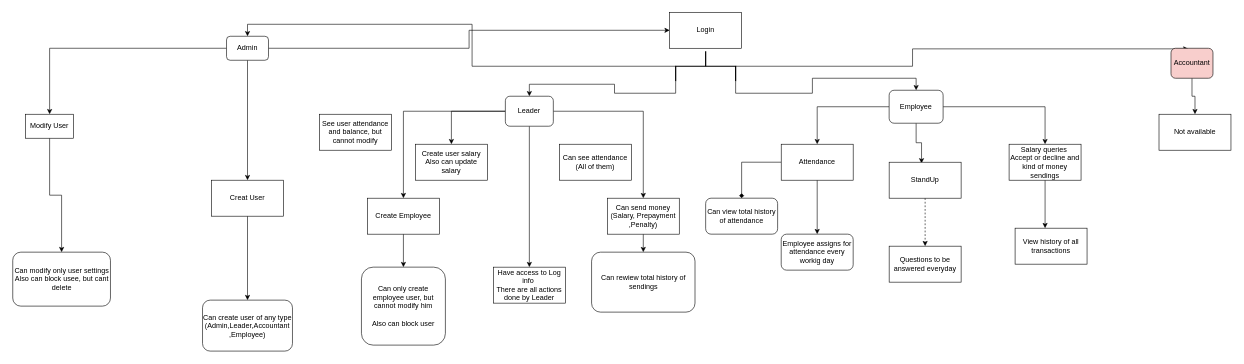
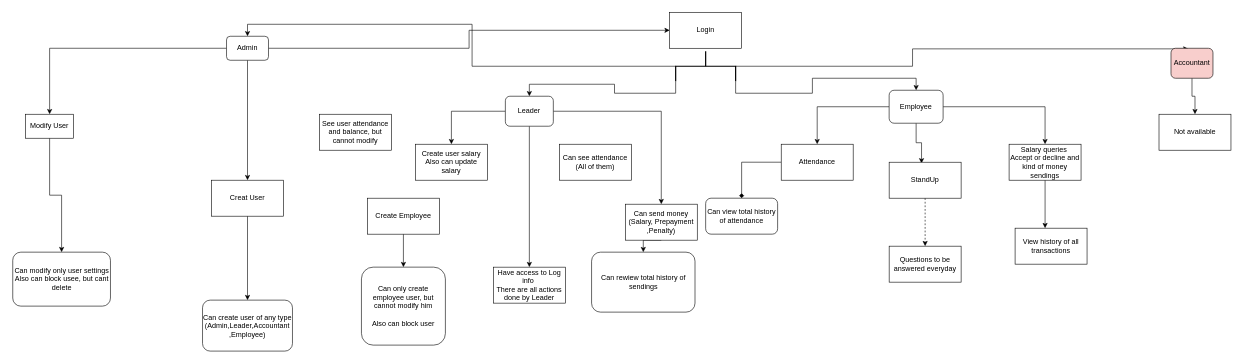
edge "Leader" -> "Create Employee": removed
node "Can send money (Salary, Prepayment ,Penalty)": moved (644, 216) -> (662, 222)
edge "Attendance" -> "Employee assigns for attendance every workig day": removed
node "Employee assigns for attendance every workig day": removed
